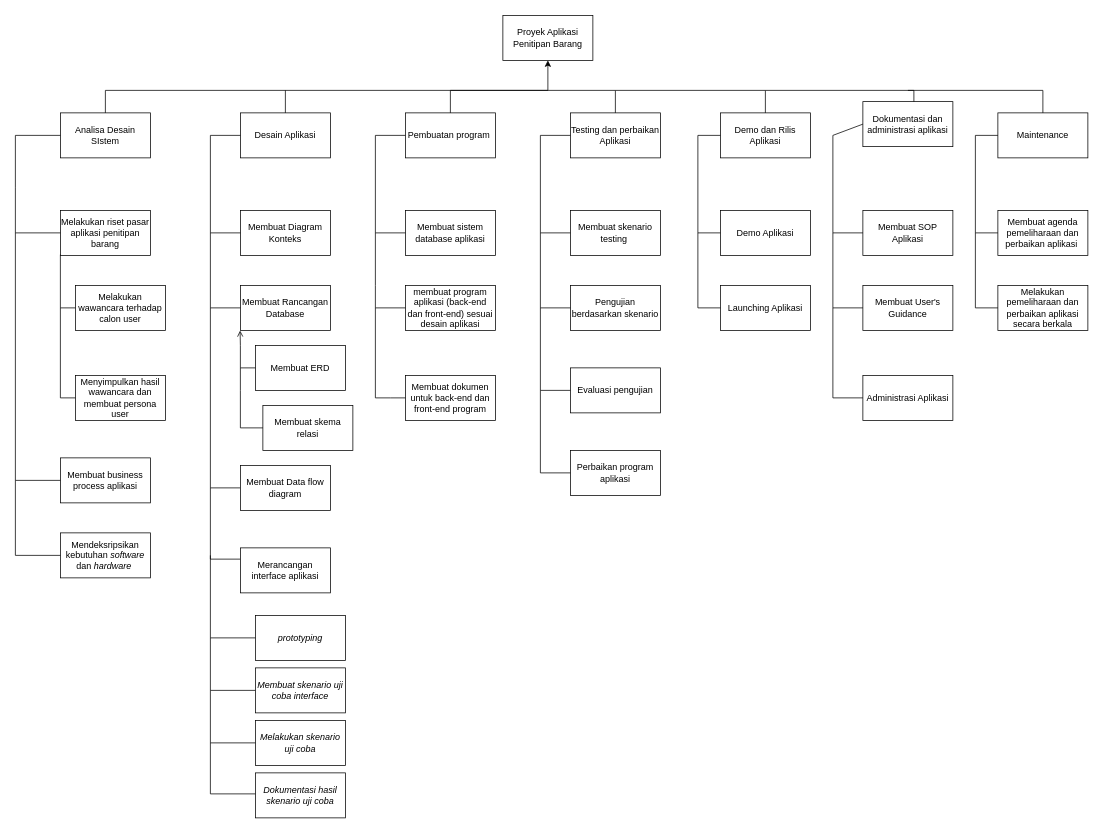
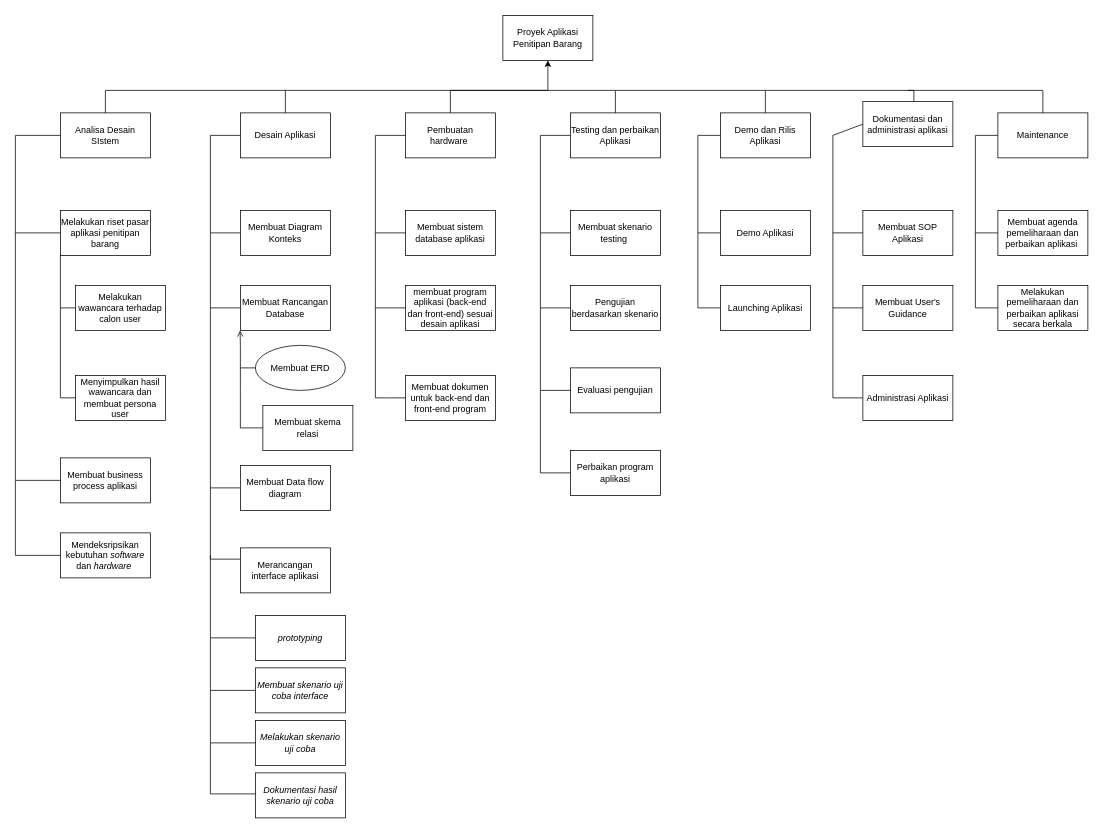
node "Pembuatan program": label "Pembuatan program" -> "Pembuatan hardware"
node "Membuat ERD": shape rectangle -> ellipse
